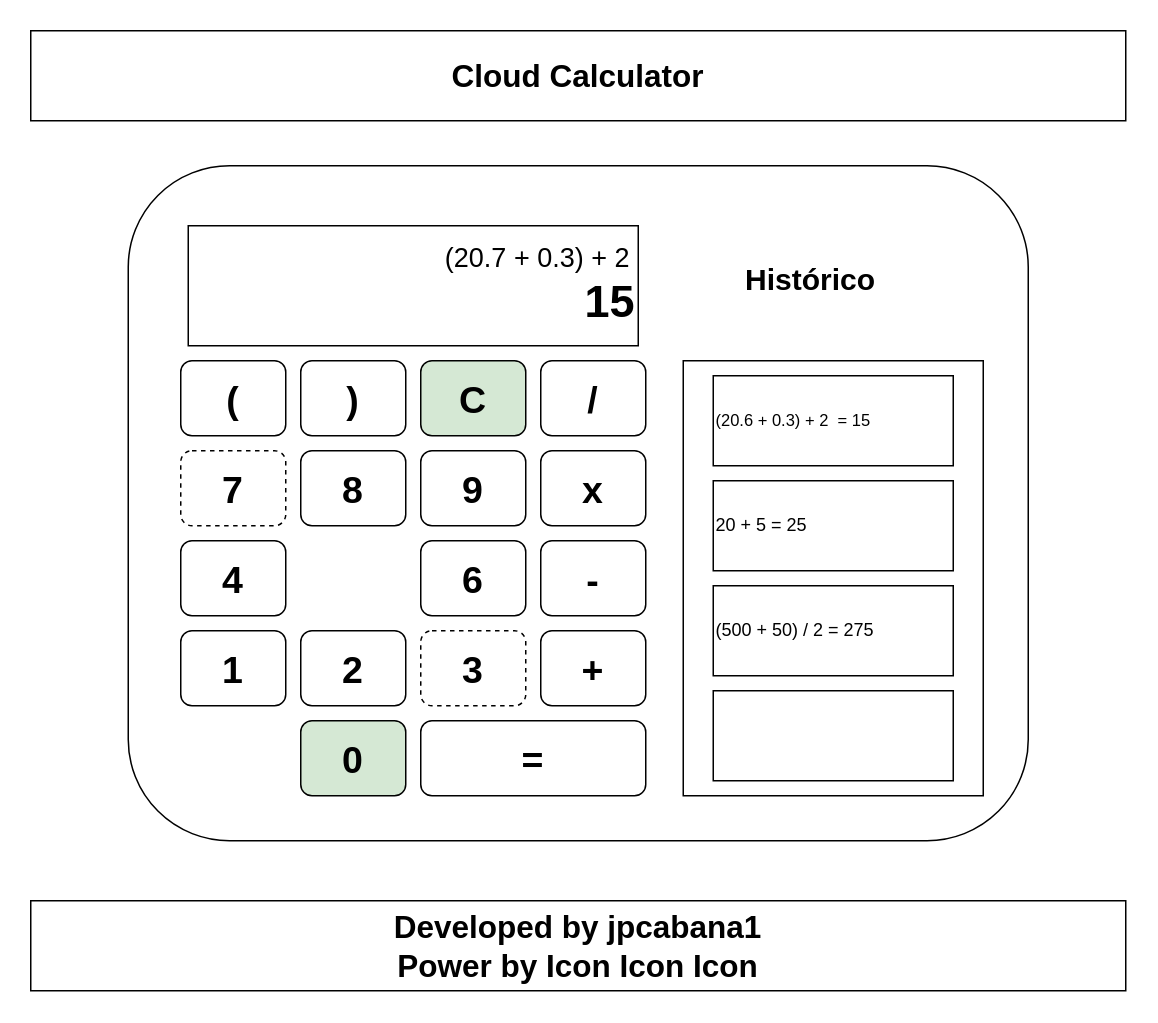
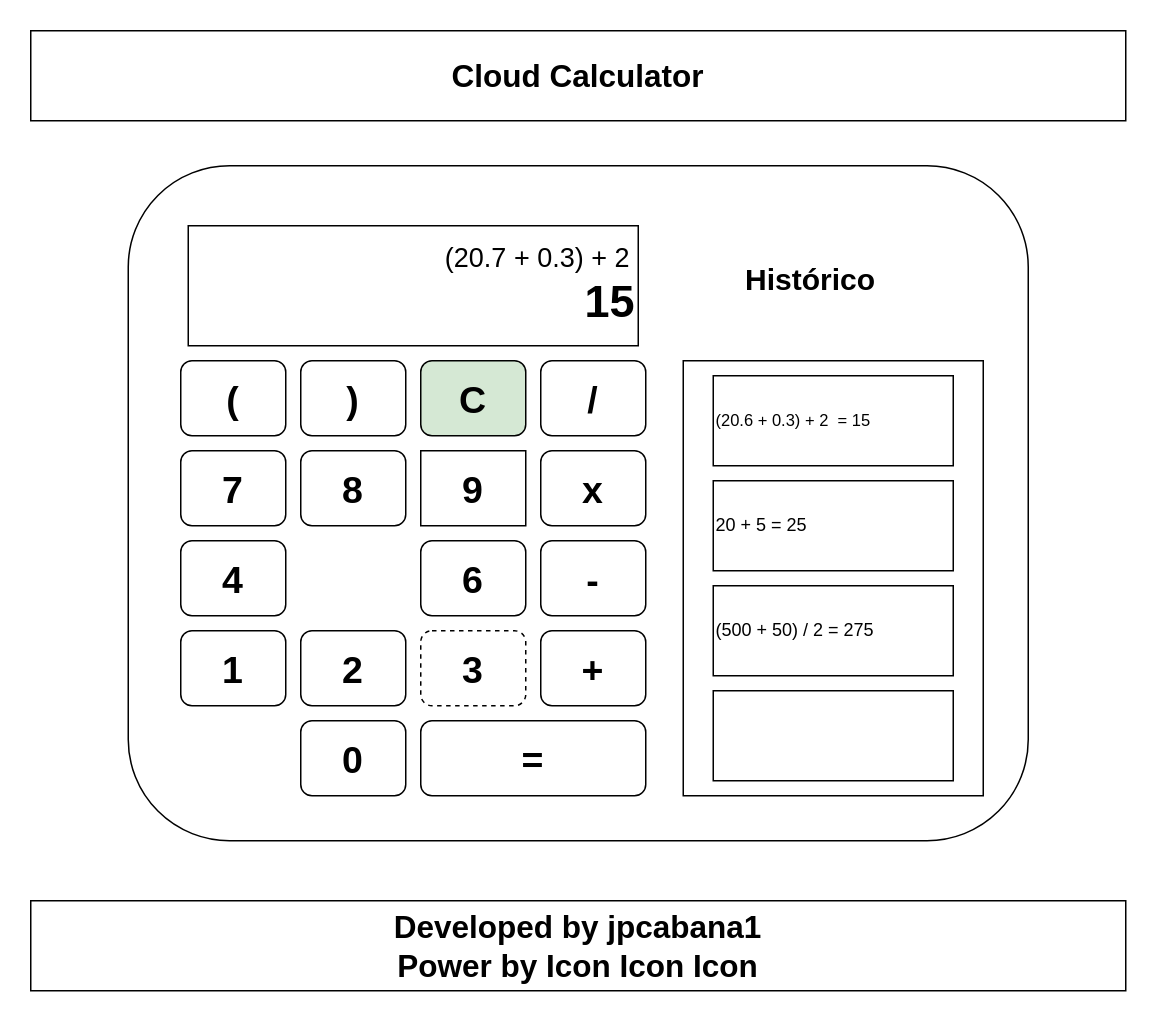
node "7": style dashed -> solid
node "9": shape rounded rectangle -> rectangle
node "0": fillcolor #d5e8d4 -> #ffffff
